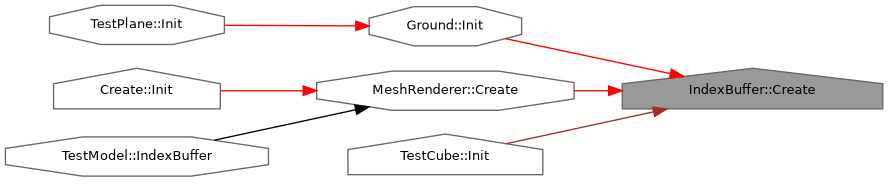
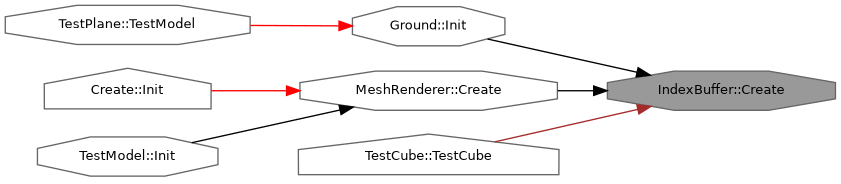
node "TestPlane::Init": label "TestPlane::Init" -> "TestPlane::TestModel"
edge "Ground::Init" -> "IndexBuffer::Create": color red -> black
edge "MeshRenderer::Create" -> "IndexBuffer::Create": color red -> black
node "IndexBuffer::Create": shape house -> octagon
node "TestModel::IndexBuffer": label "TestModel::IndexBuffer" -> "TestModel::Init"
node "TestCube::Init": label "TestCube::Init" -> "TestCube::TestCube"
